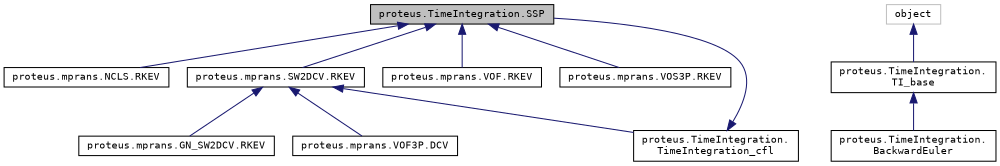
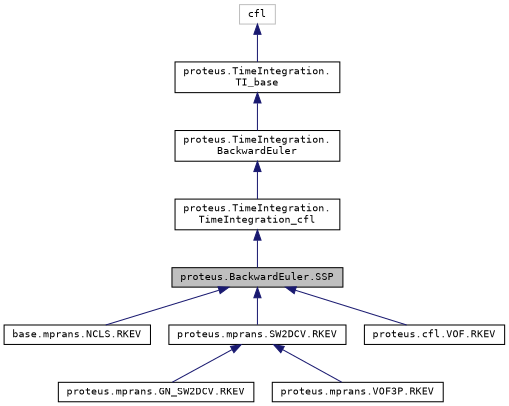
node "proteus.TimeIntegration.SSP": label "proteus.TimeIntegration.SSP" -> "proteus.BackwardEuler.SSP"
node "object": label "object" -> "cfl"
node "proteus.mprans.NCLS.RKEV": label "proteus.mprans.NCLS.RKEV" -> "base.mprans.NCLS.RKEV"
node "proteus.mprans.VOF.RKEV": label "proteus.mprans.VOF.RKEV" -> "proteus.cfl.VOF.RKEV"
node "proteus.mprans.VOS3P.RKEV": removed
edge "proteus.TimeIntegration. TimeIntegration_cfl" -> "proteus.mprans.SW2DCV.RKEV": now "proteus.TimeIntegration. TimeIntegration_cfl" -> "proteus.TimeIntegration. BackwardEuler"
node "proteus.mprans.VOF3P.DCV": label "proteus.mprans.VOF3P.DCV" -> "proteus.mprans.VOF3P.RKEV"
